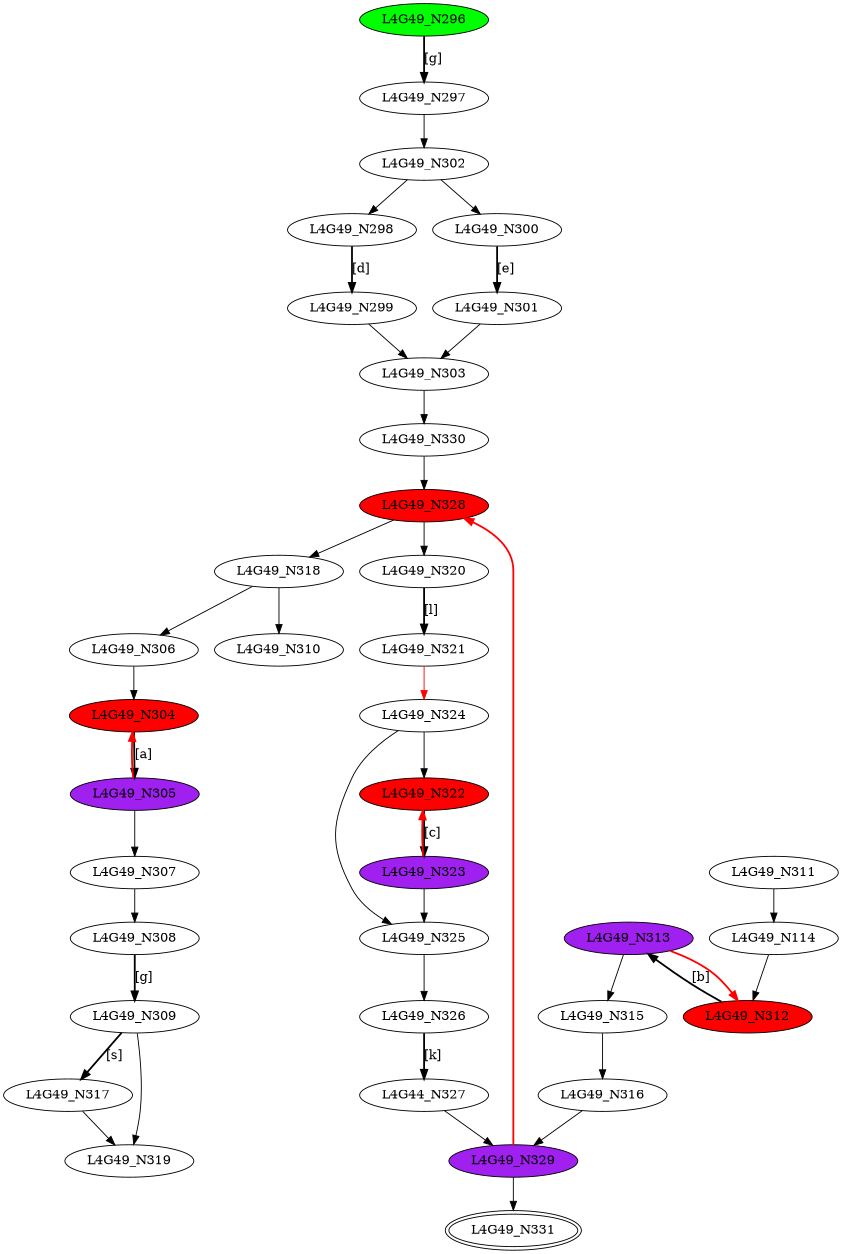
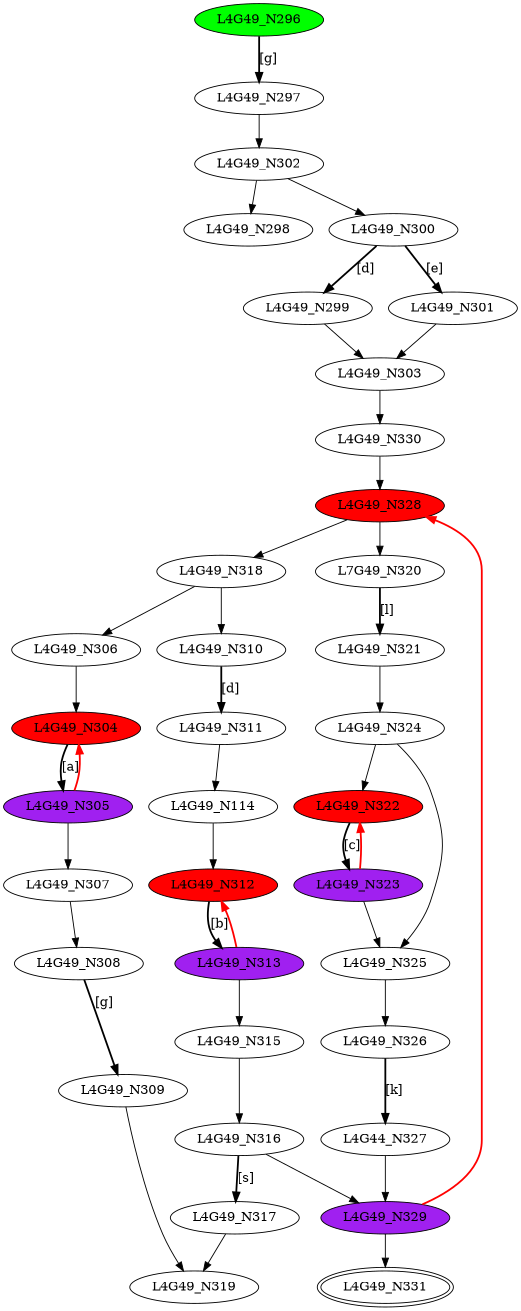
edge "L4G49_N298" -> "L4G49_N299": now "L4G49_N300" -> "L4G49_N299"
node "L4G49_N320": label "L4G49_N320" -> "L7G49_N320"
edge "L4G49_N321" -> "L4G49_N324": color red -> black
edge "L4G49_N310" -> "L4G49_N311": added, label "[d]"
edge "L4G49_N309" -> "L4G49_N317": now "L4G49_N316" -> "L4G49_N317"
